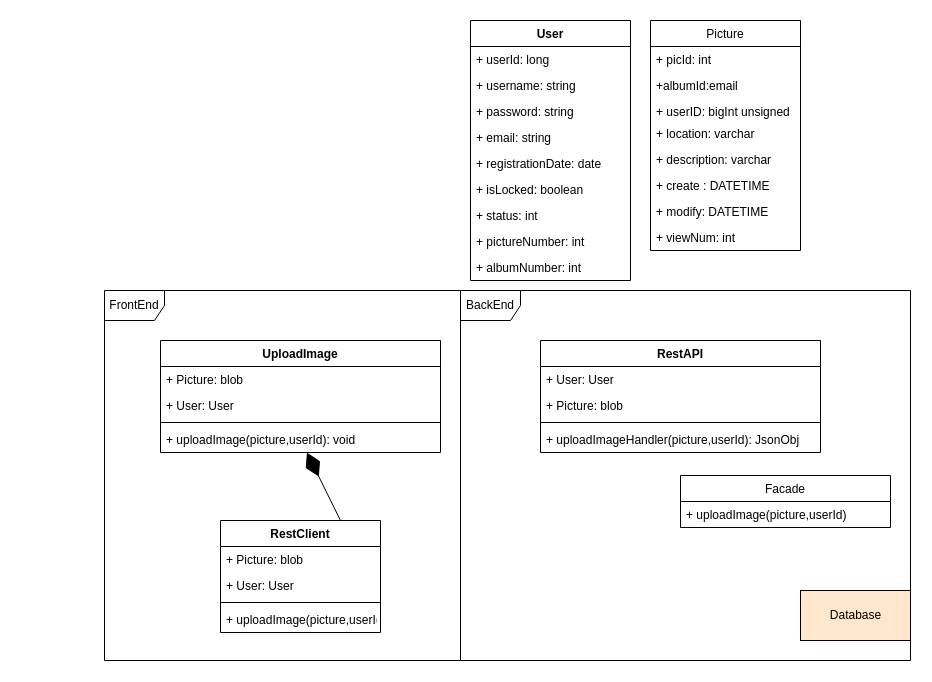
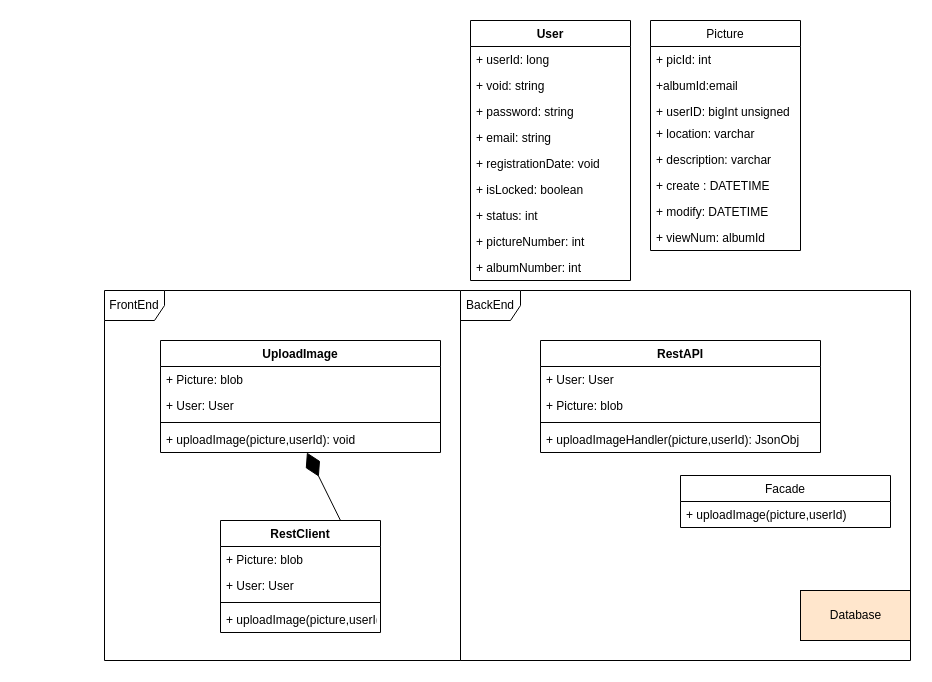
node "+ username: string": label "+ username: string" -> "+ void: string"
node "+ registrationDate: date": label "+ registrationDate: date" -> "+ registrationDate: void"
node "+ viewNum: int": label "+ viewNum: int" -> "+ viewNum: albumId"
